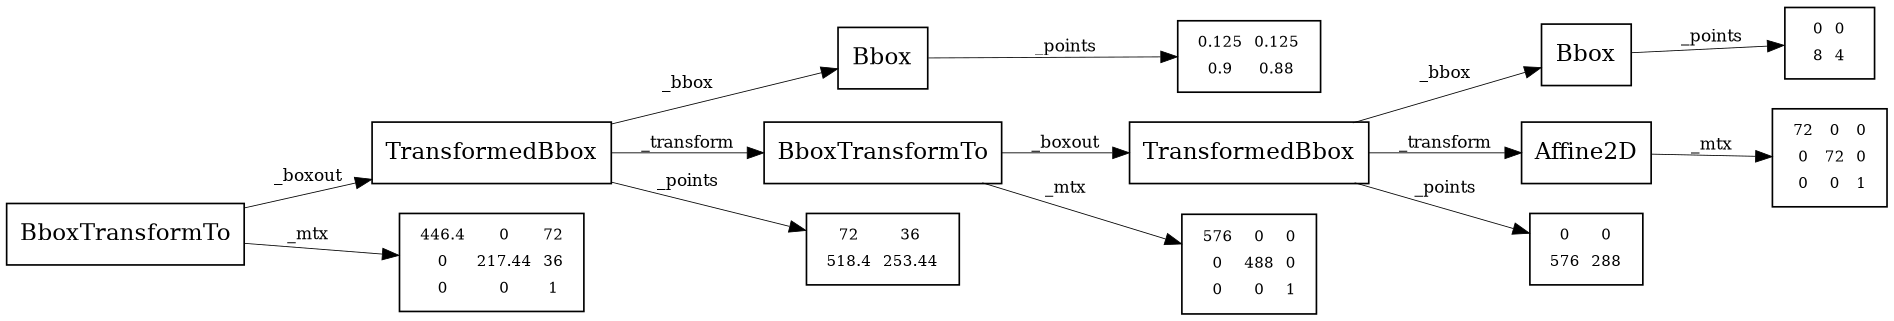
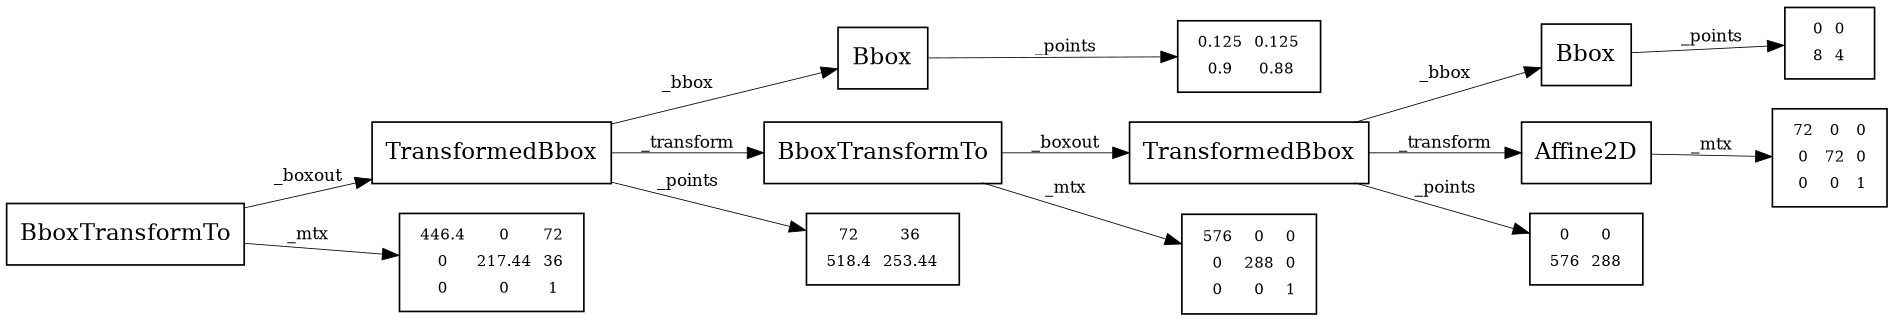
node "576": text "488" -> "288"
